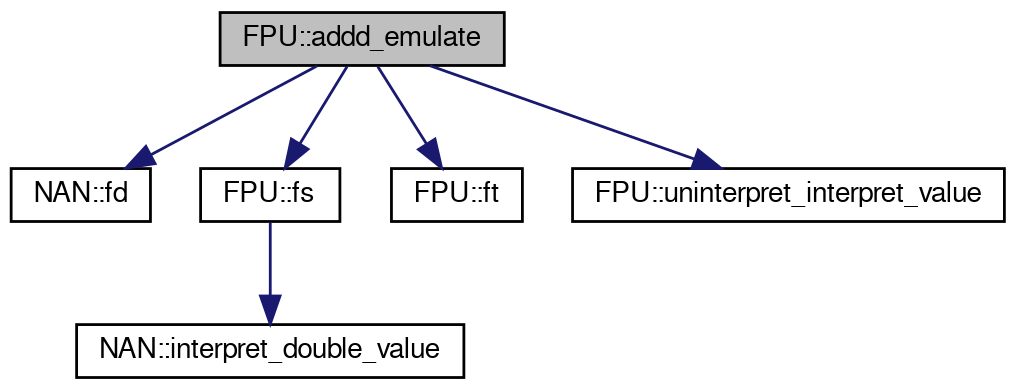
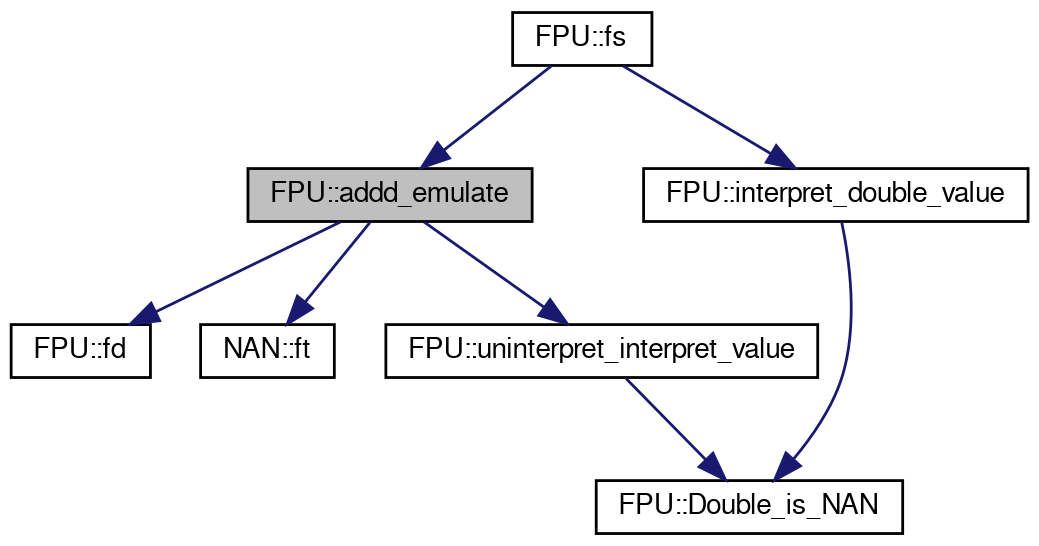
edge "FPU::addd_emulate" -> "FPU::fs": reversed
node "NAN::fd": label "NAN::fd" -> "FPU::fd"
node "FPU::ft": label "FPU::ft" -> "NAN::ft"
node "NAN::interpret_double_value": label "NAN::interpret_double_value" -> "FPU::interpret_double_value"
node "FPU::Double_is_NAN": added
